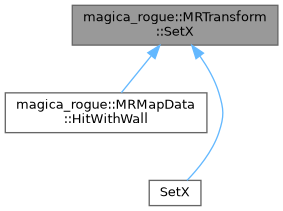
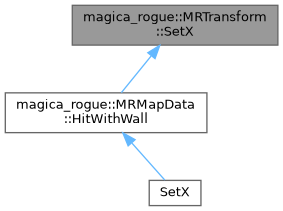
edge "SetX" -> "magica_rogue::MRTransform ::SetX": now "SetX" -> "magica_rogue::MRMapData ::HitWithWall"
